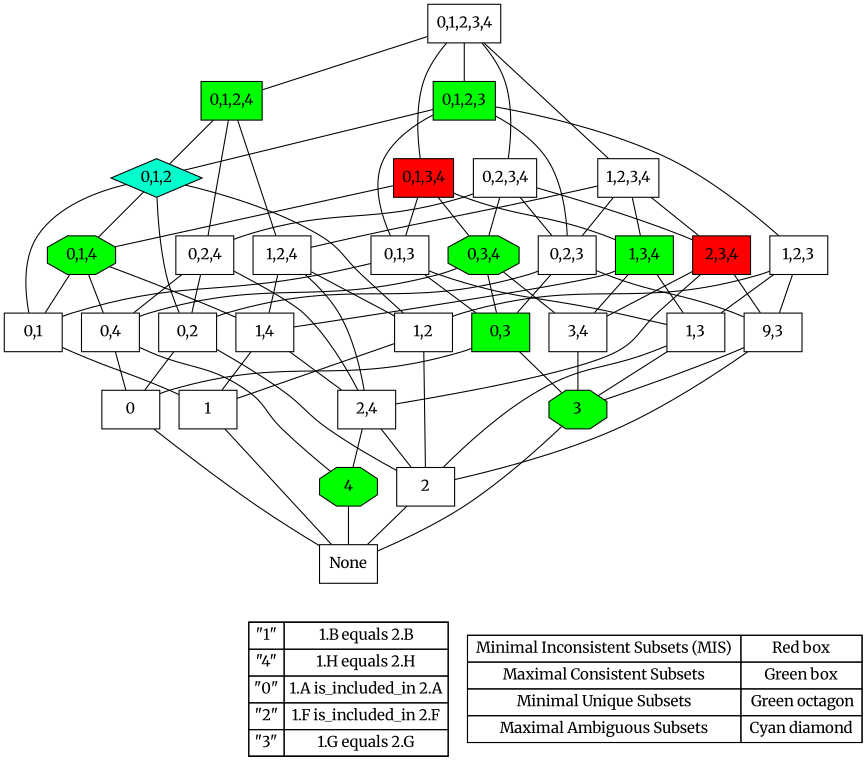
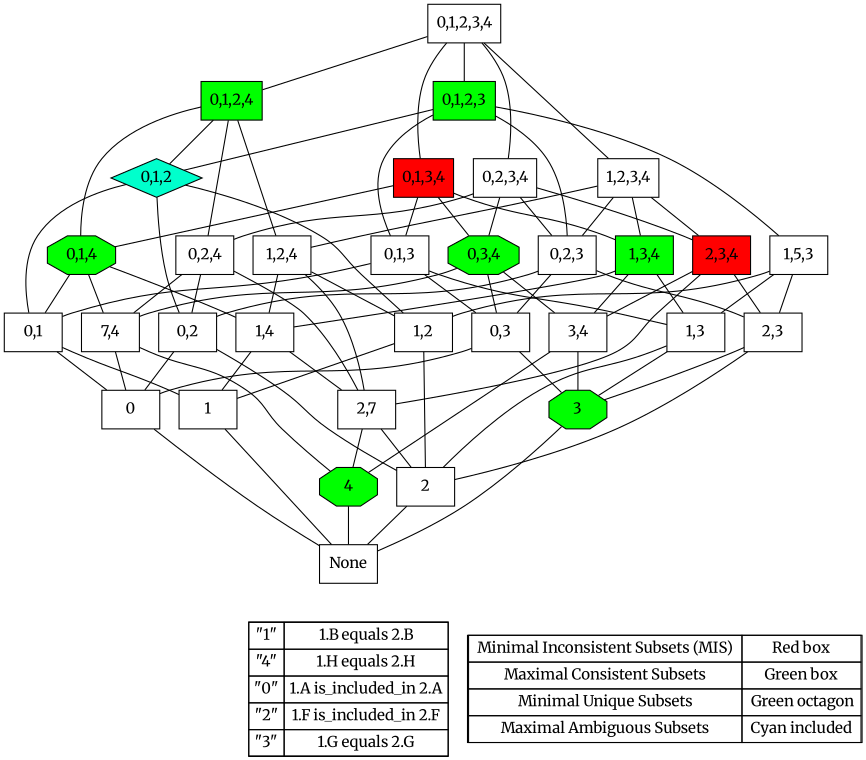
edge "0,1,2" -- "0,1,4": now "0,1,2,4" -- "0,1,4"
node "1,2,3": label "1,2,3" -> "1,5,3"
node "0,4": label "0,4" -> "7,4"
node "0,3": fillcolor #00ff00 -> #ffffff
node "9,3": label "9,3" -> "2,3"
edge "0,1" -- "0": added
node "2,4": label "2,4" -> "2,7"
edge "3,4" -- "4": added
node "Minimal Inconsistent Subsets (MIS)": text "Cyan diamond" -> "Cyan included"
